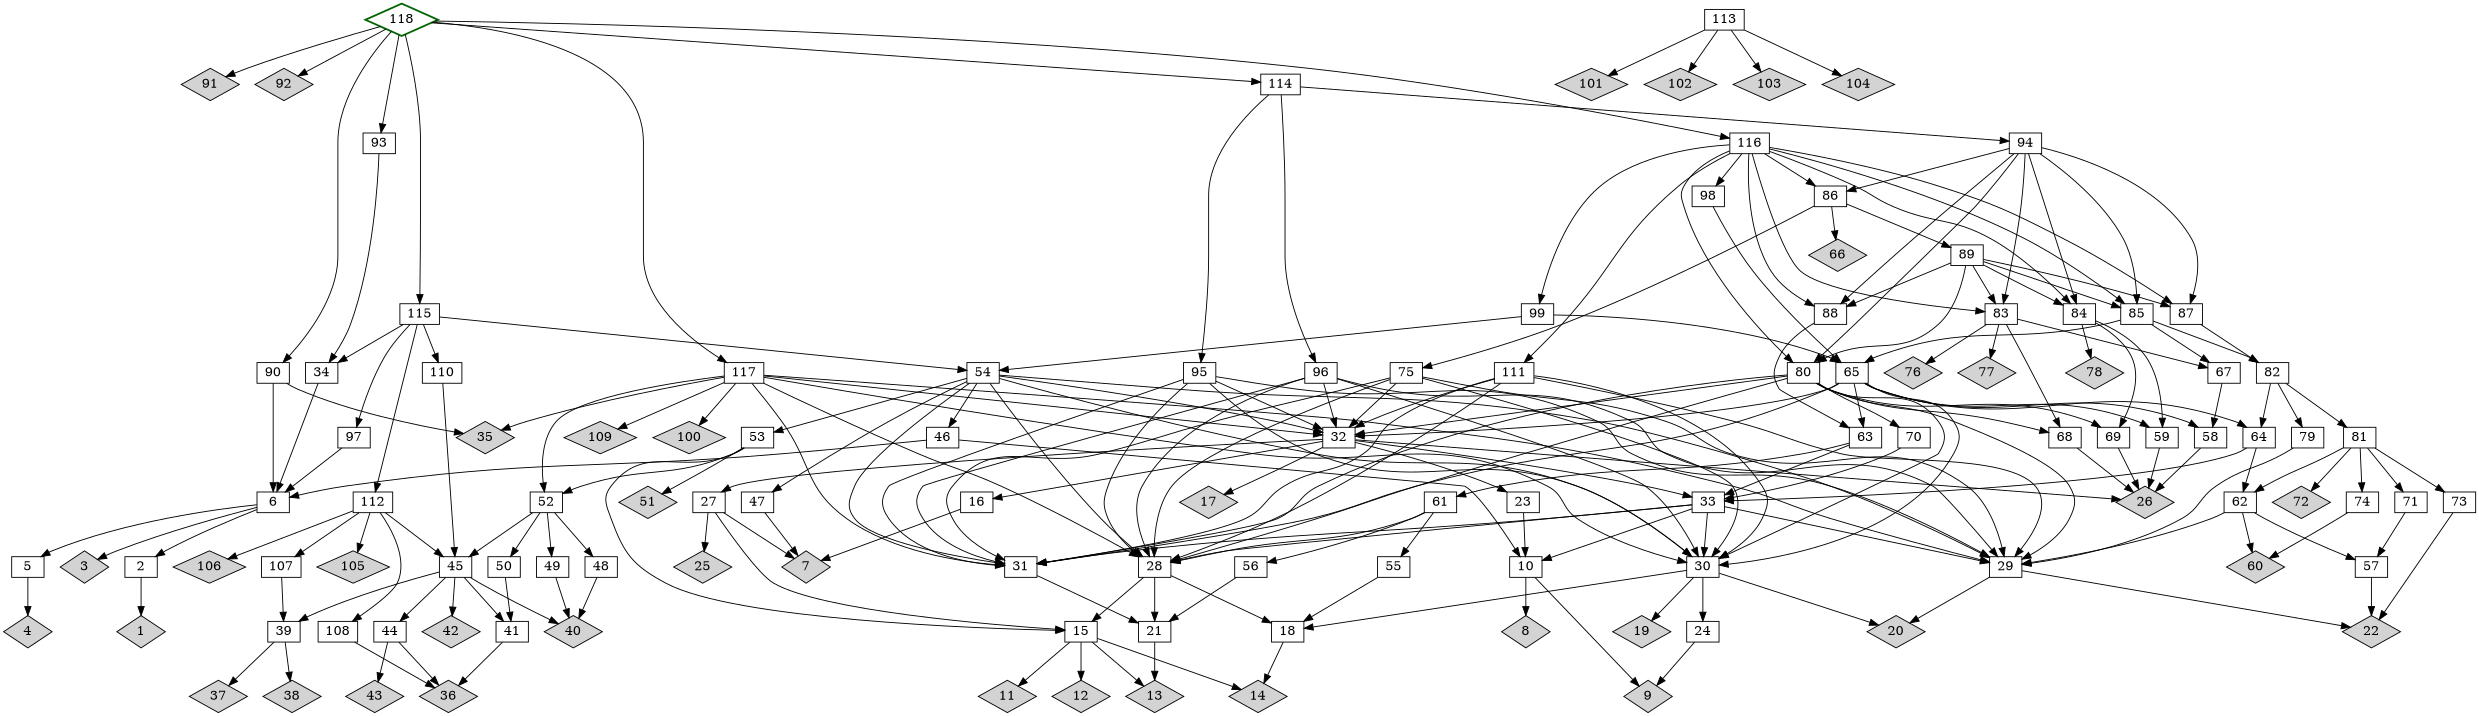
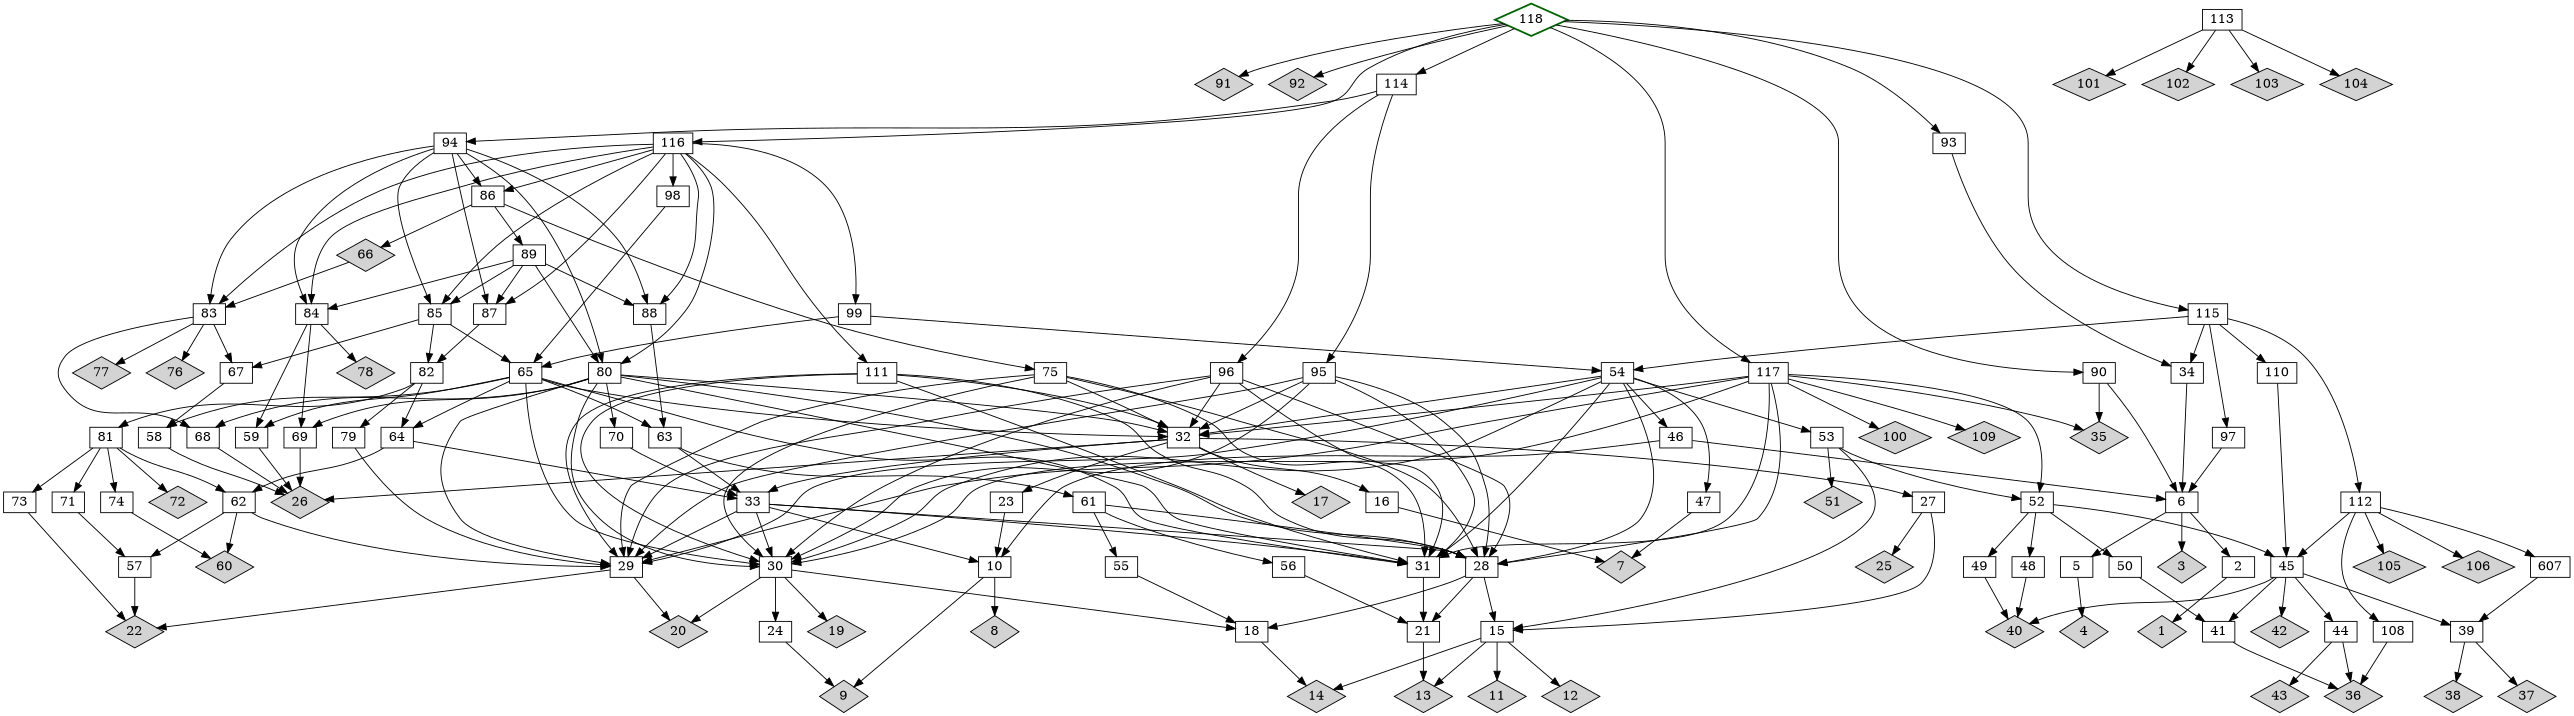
edge "89" -> "83": now "66" -> "83"
edge "27" -> "7": removed
node "107": label "107" -> "607"
